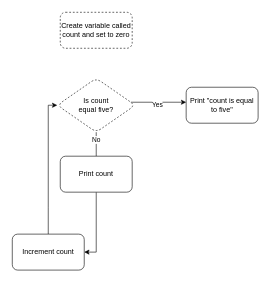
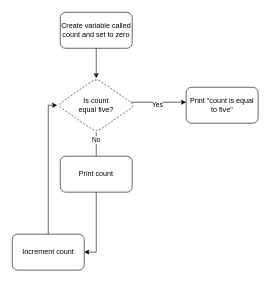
node "Create variable called count and set to zero": style dashed -> solid
edge "Create variable called count and set to zero" -> "Is count equal five?": added
